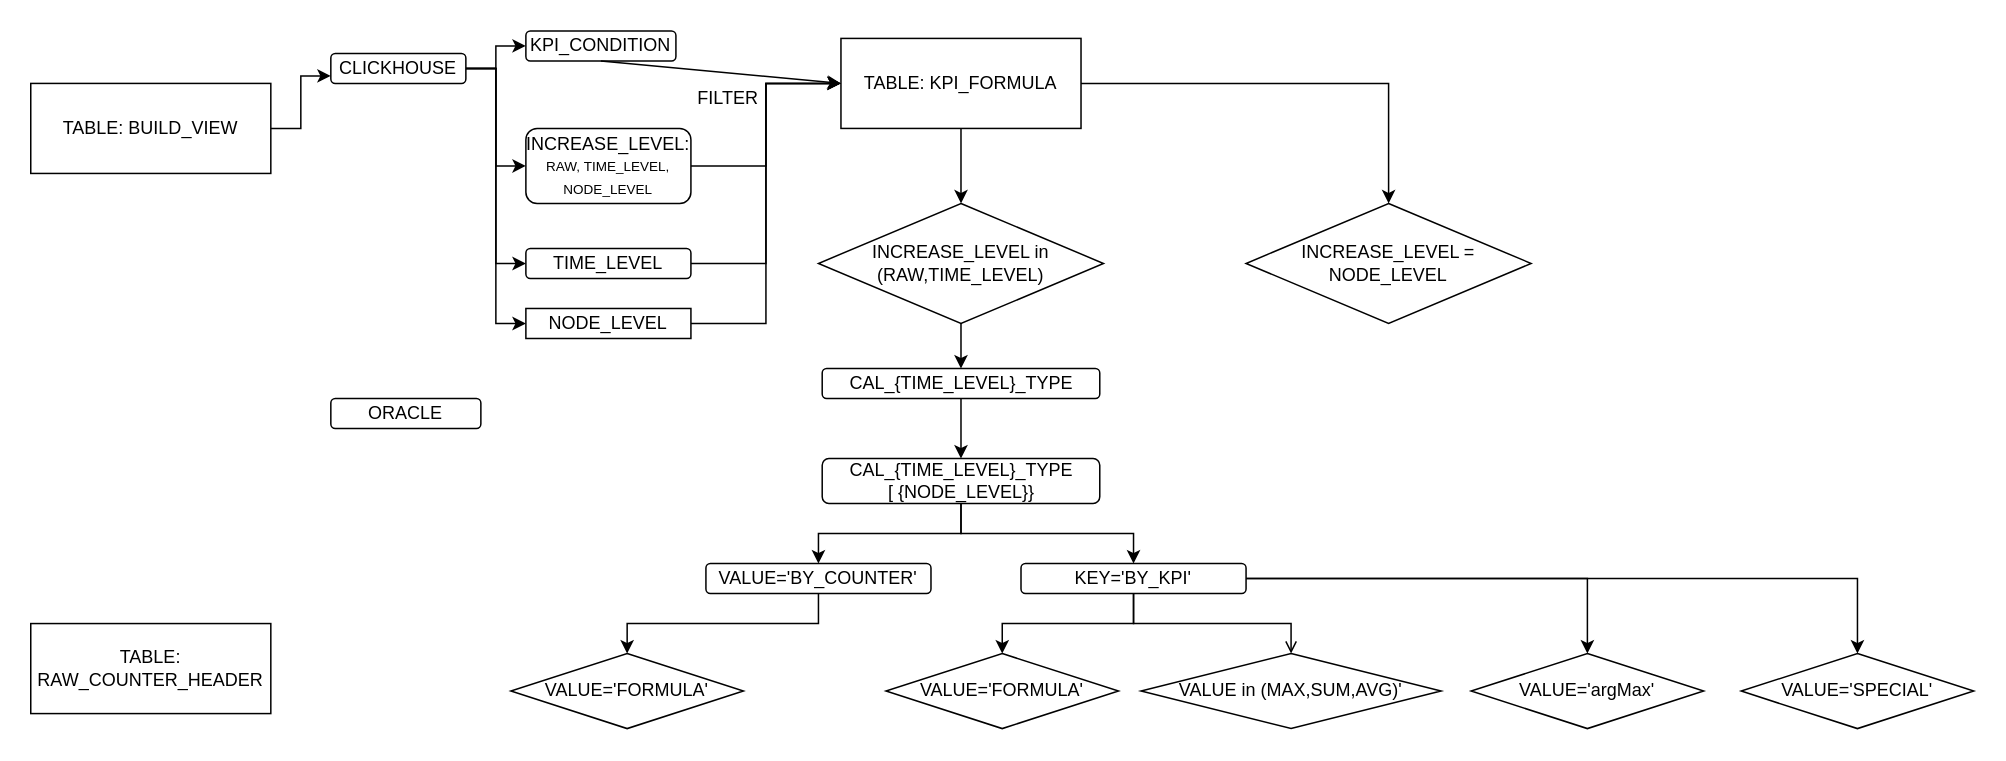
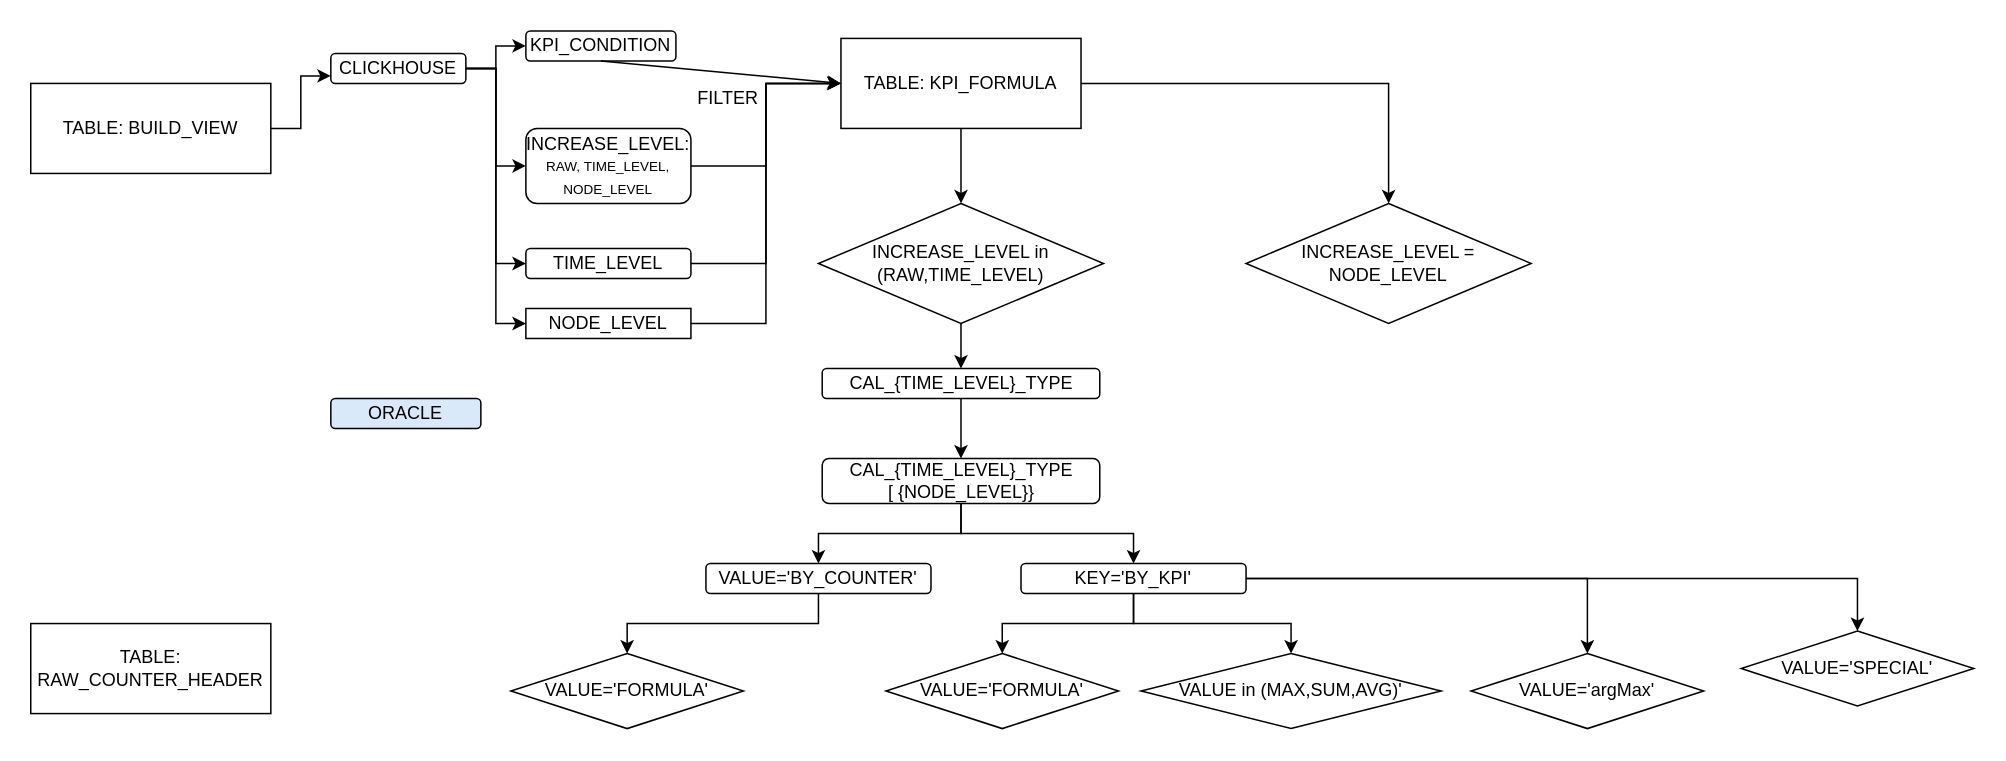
node "ORACLE": fillcolor #ffffff -> #dae8fc
edge "KEY='BY_KPI'" -> "VALUE in (MAX,SUM,AVG)'": arrowhead open -> classic
node "VALUE='SPECIAL'": moved (1857, 691) -> (1857, 668)
